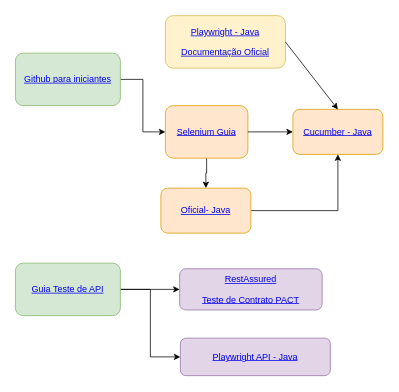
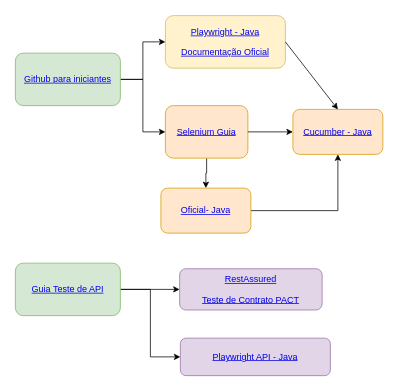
edge "Github para iniciantes" -> "Playwright - Java Documentação Oficial": added
